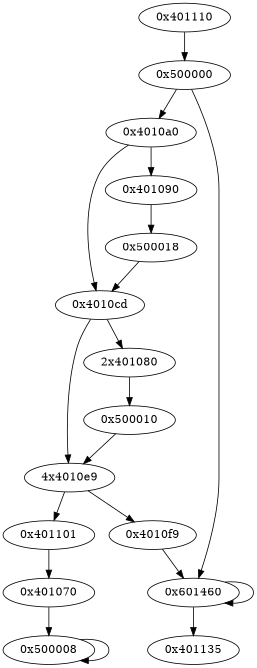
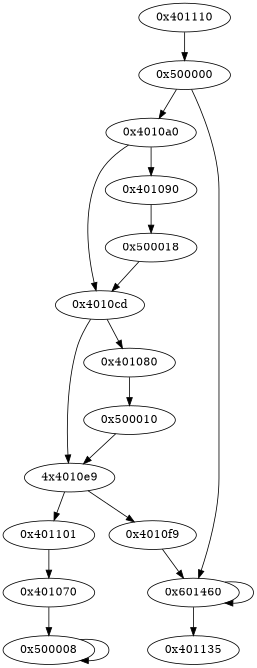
node "2x401080": label "2x401080" -> "0x401080"
